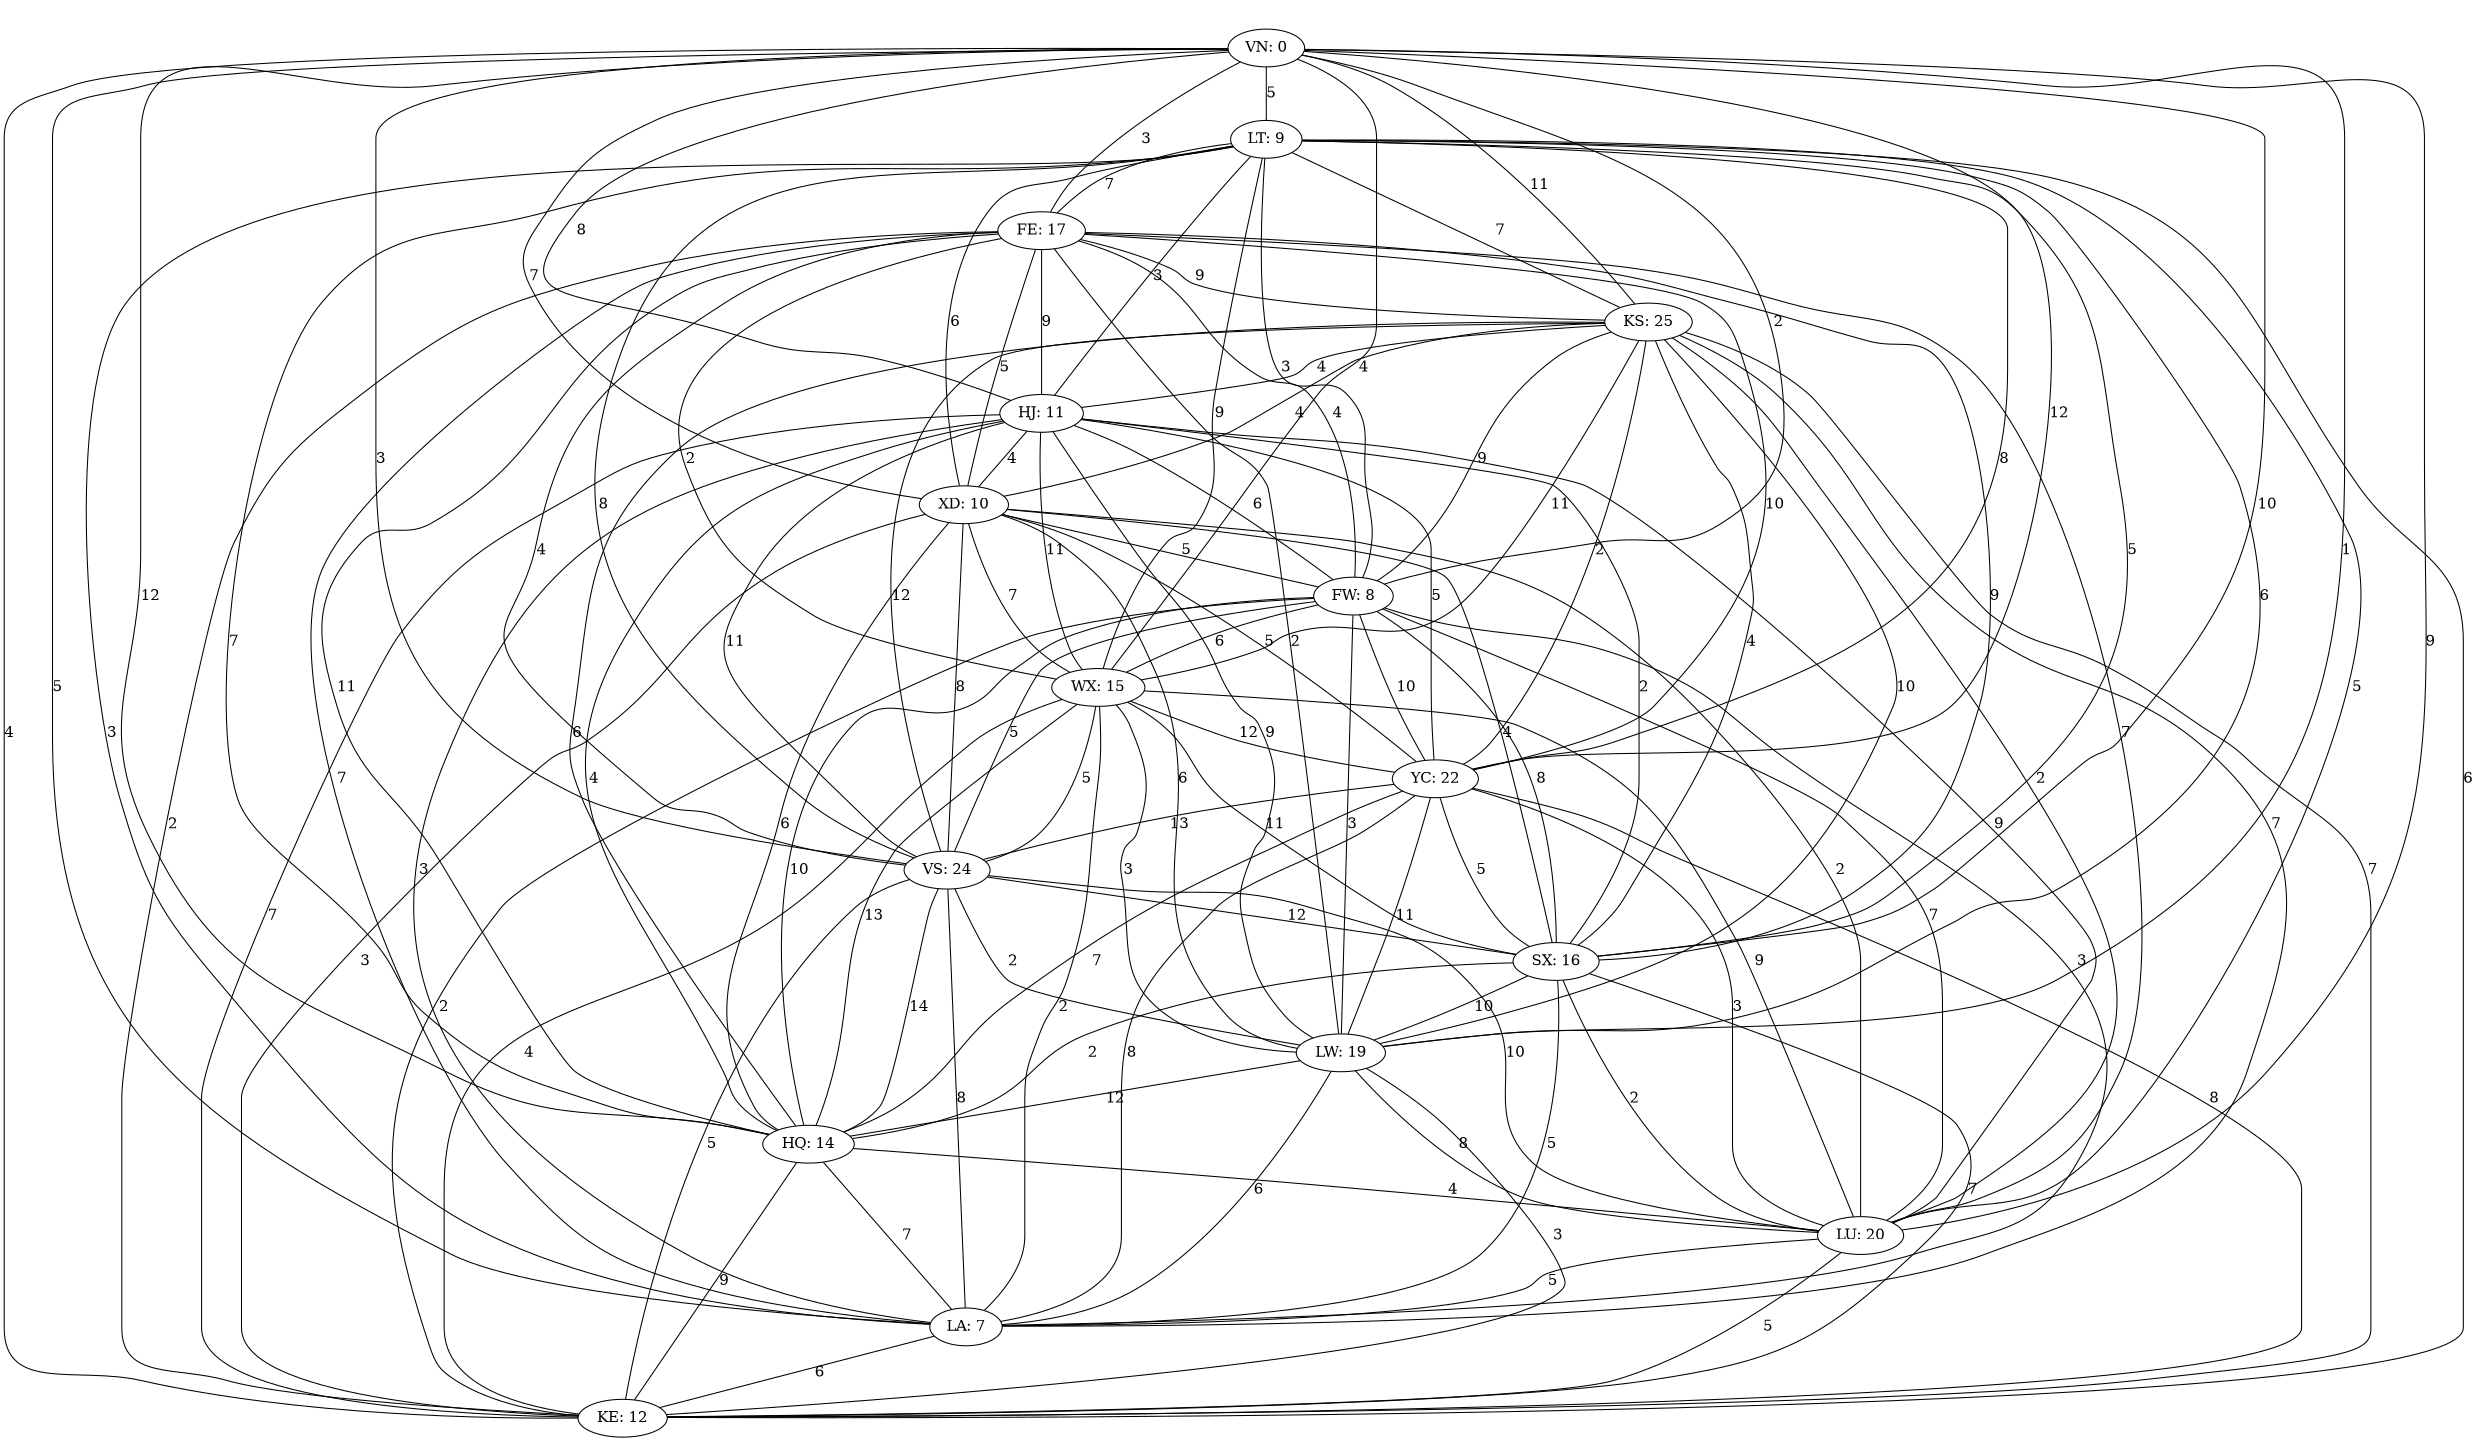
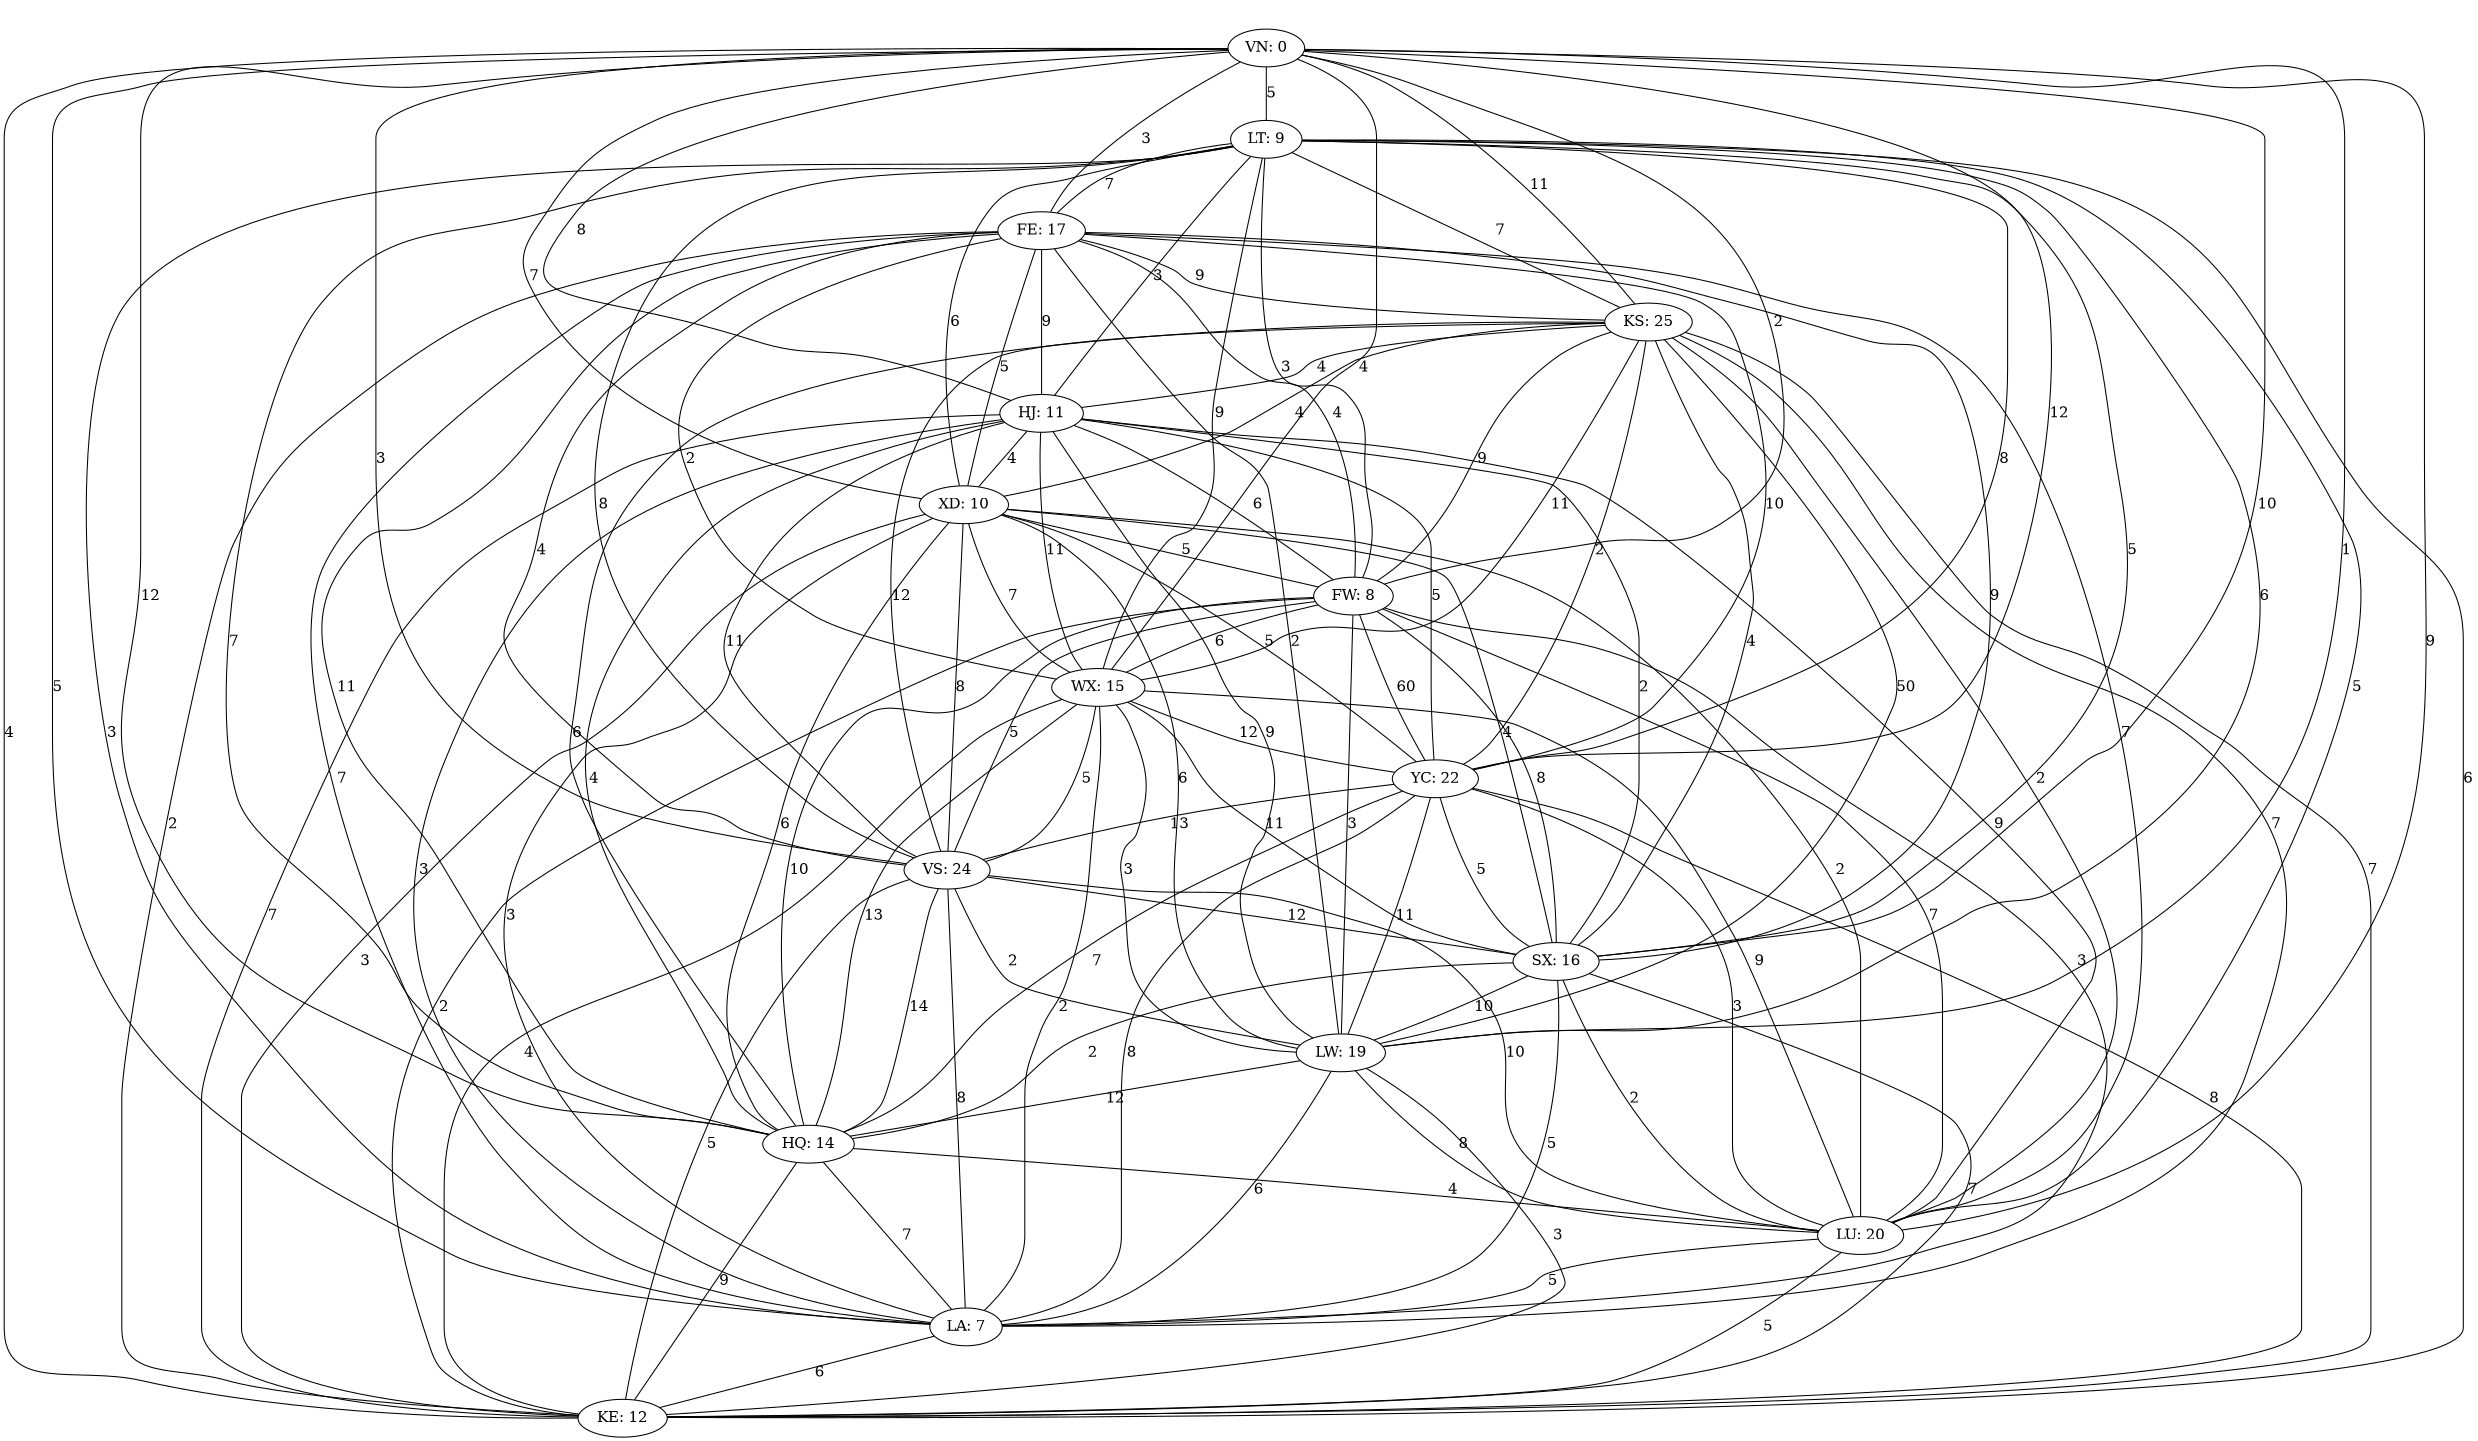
edge "FW: 8" -- "YC: 22": label "10" -> "60"
edge "KS: 25" -- "LW: 19": label "10" -> "50"
edge "XD: 10" -- "LA: 7": added, label "3"
